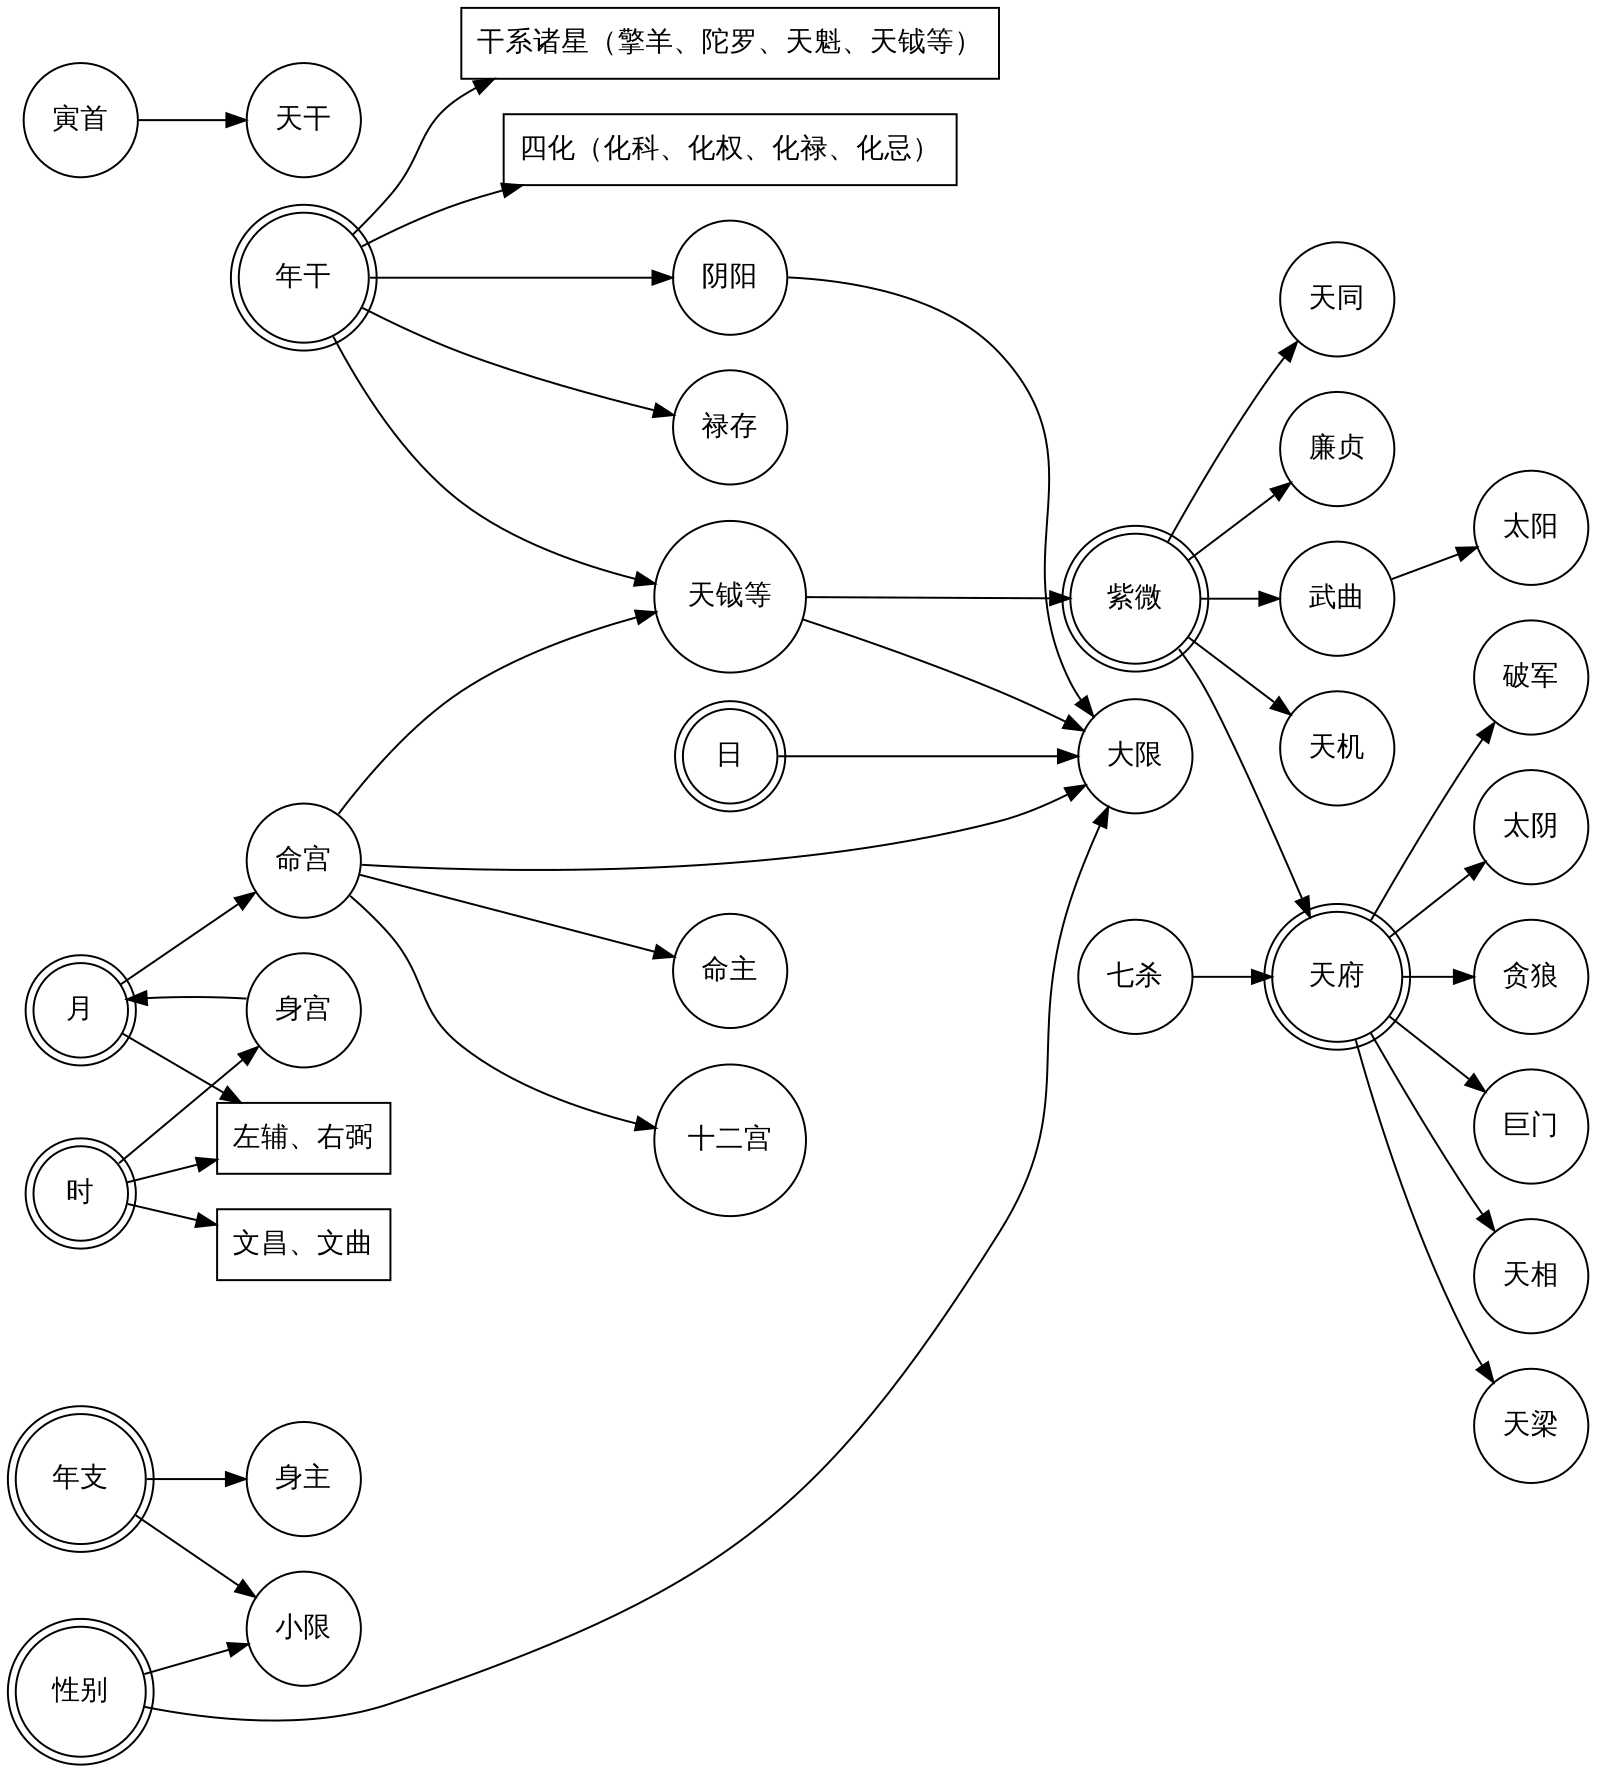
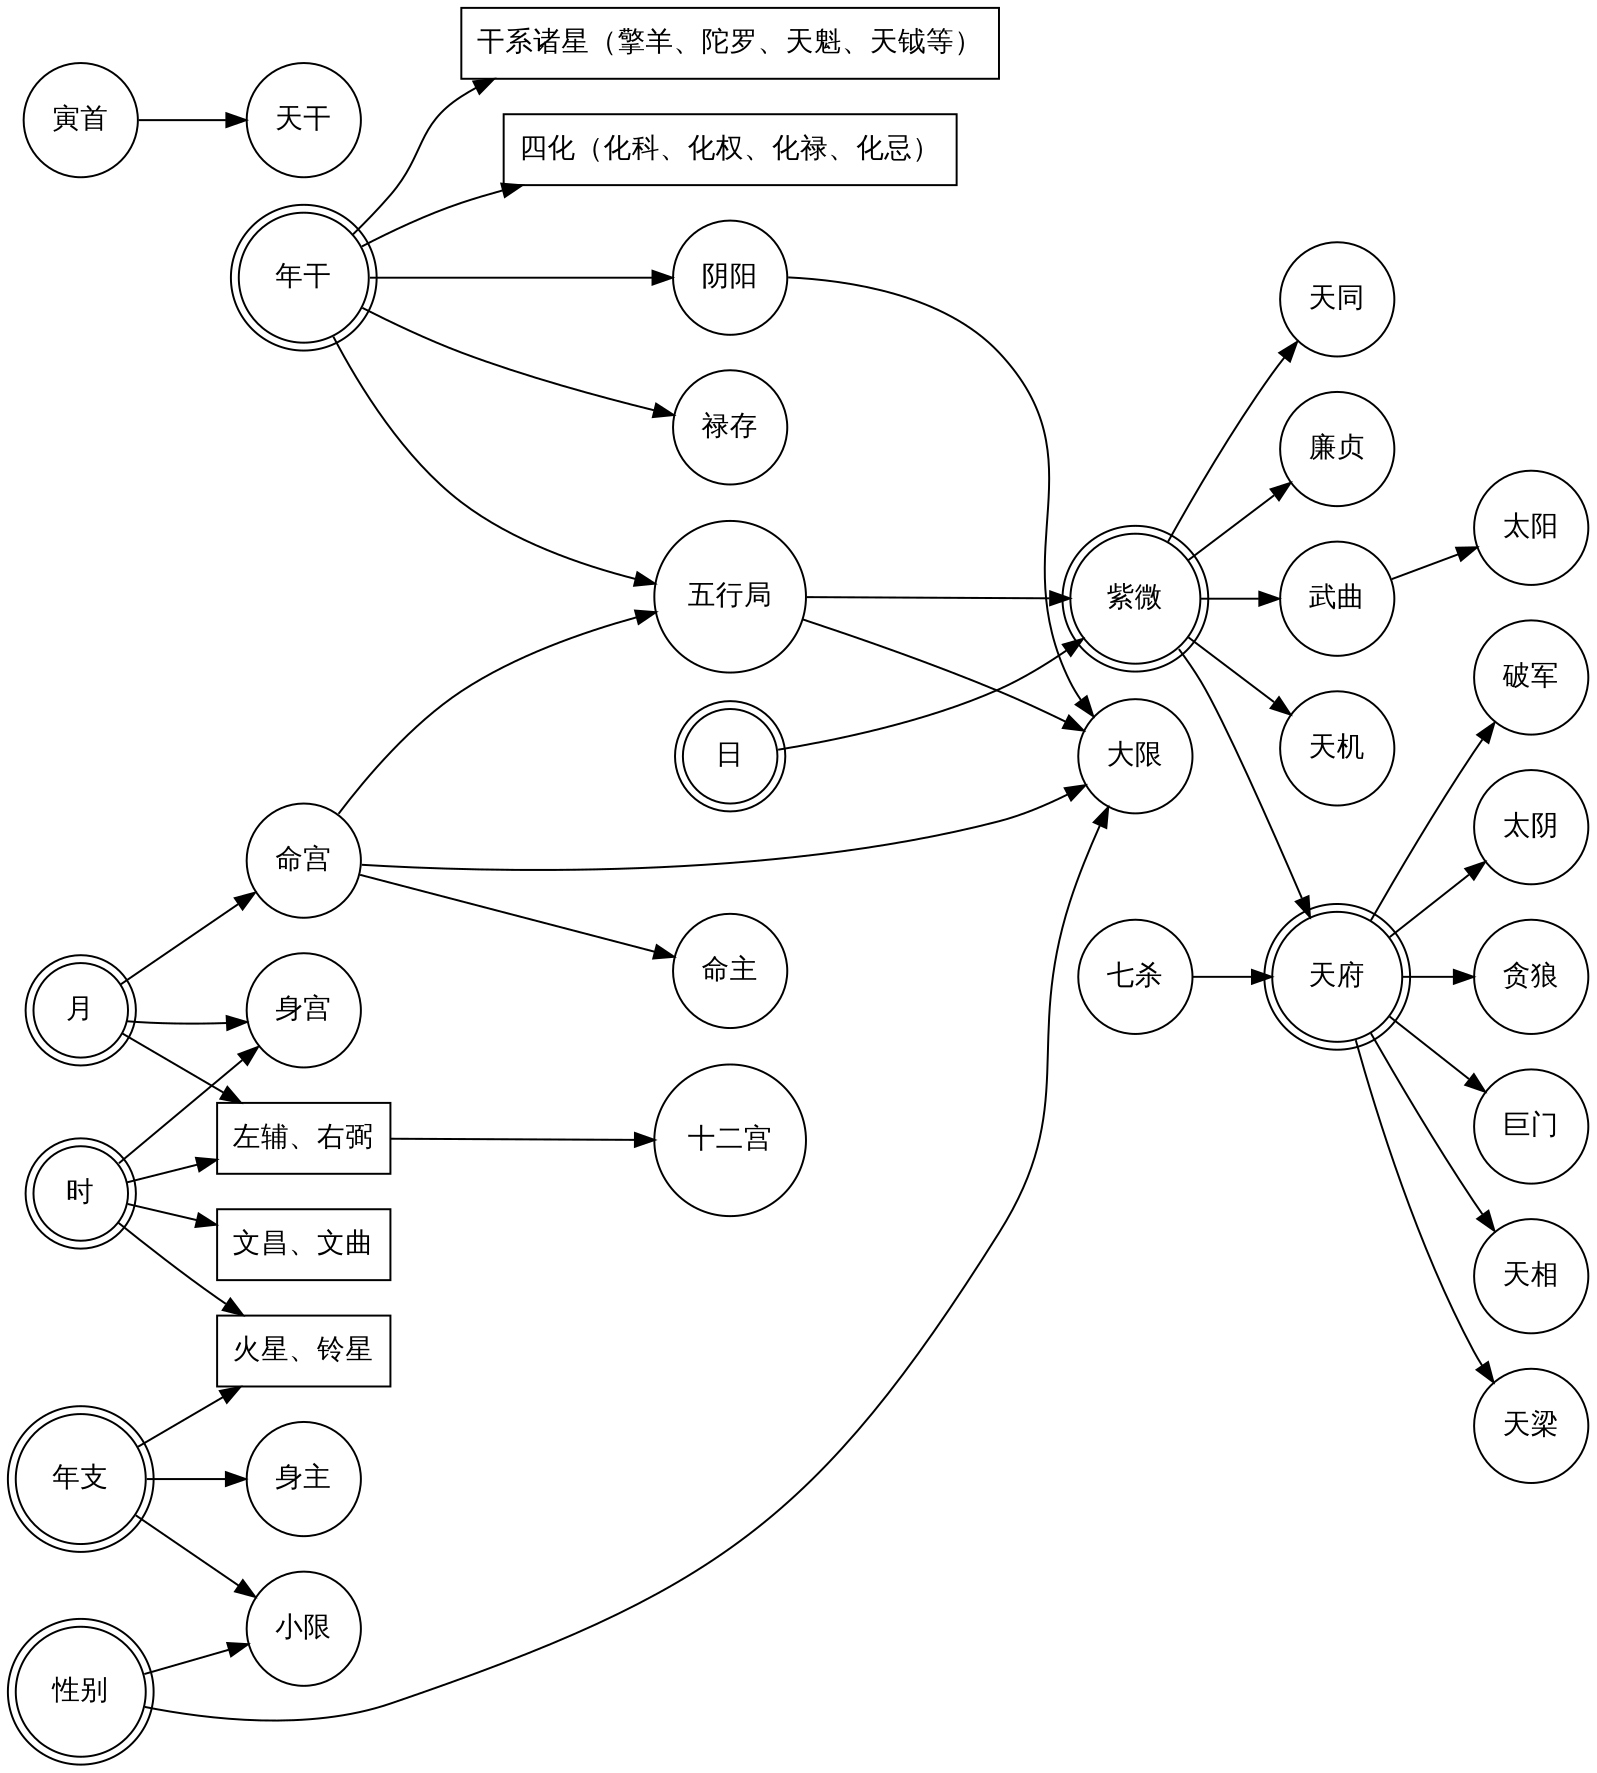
node "天钺等": label "天钺等" -> "五行局"
edge "日" -> "大限": now "日" -> "紫微"
edge "身宫" -> "月": reversed
edge "命宫" -> "十二宫": now "左辅、右弼" -> "十二宫"
node "火星、铃星": added
